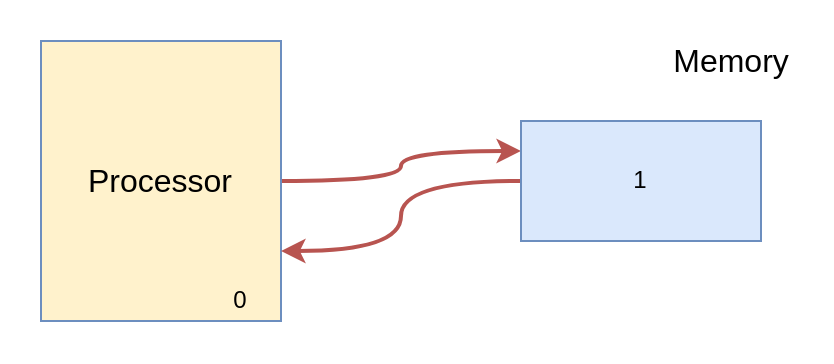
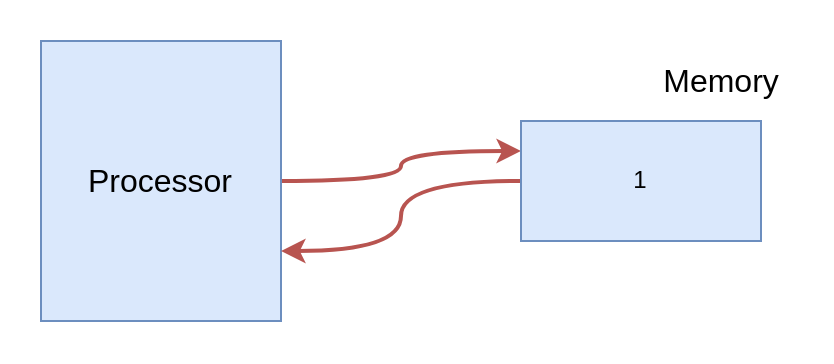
node "Memory": moved (731, 61) -> (721, 81)
node "Processor": fillcolor #fff2cc -> #dae8fc
node "0": removed
